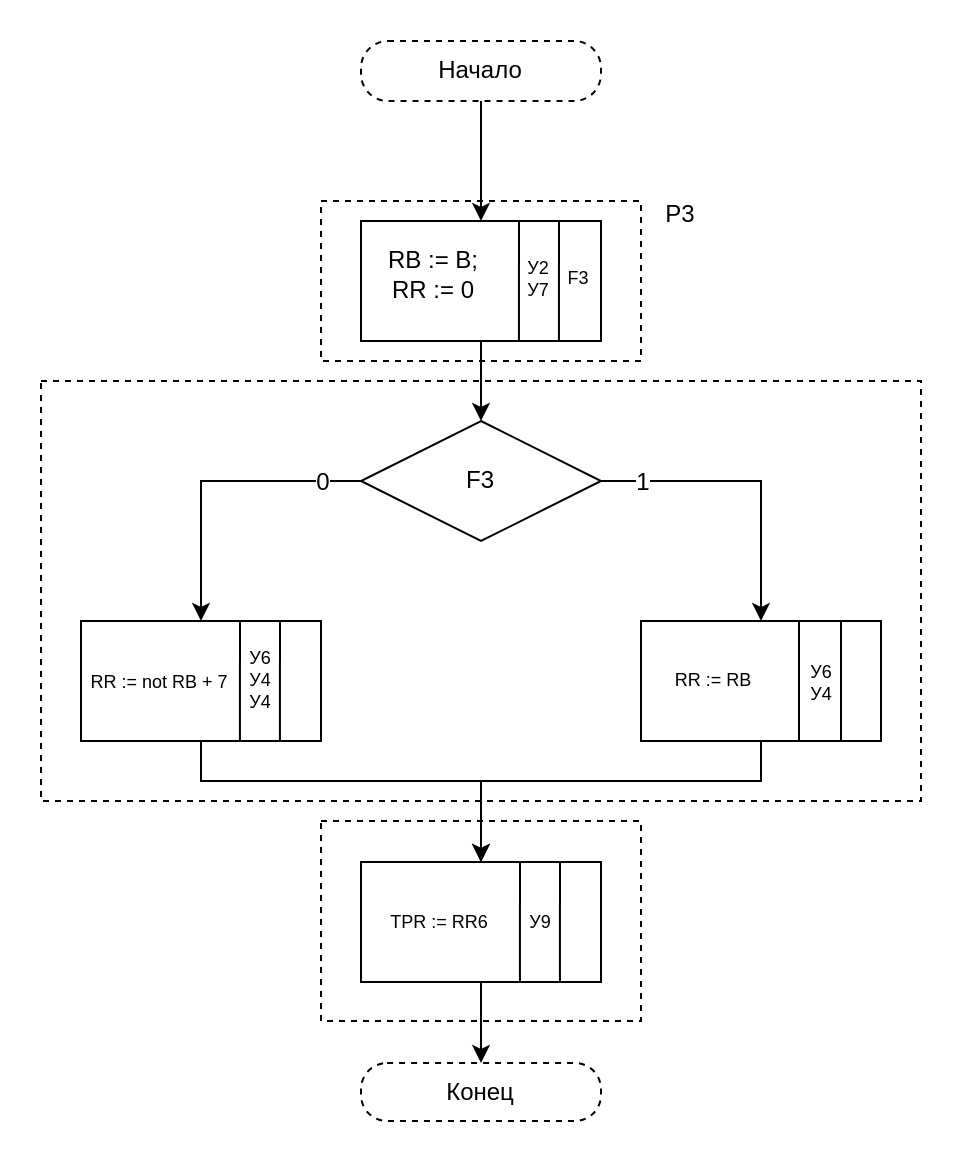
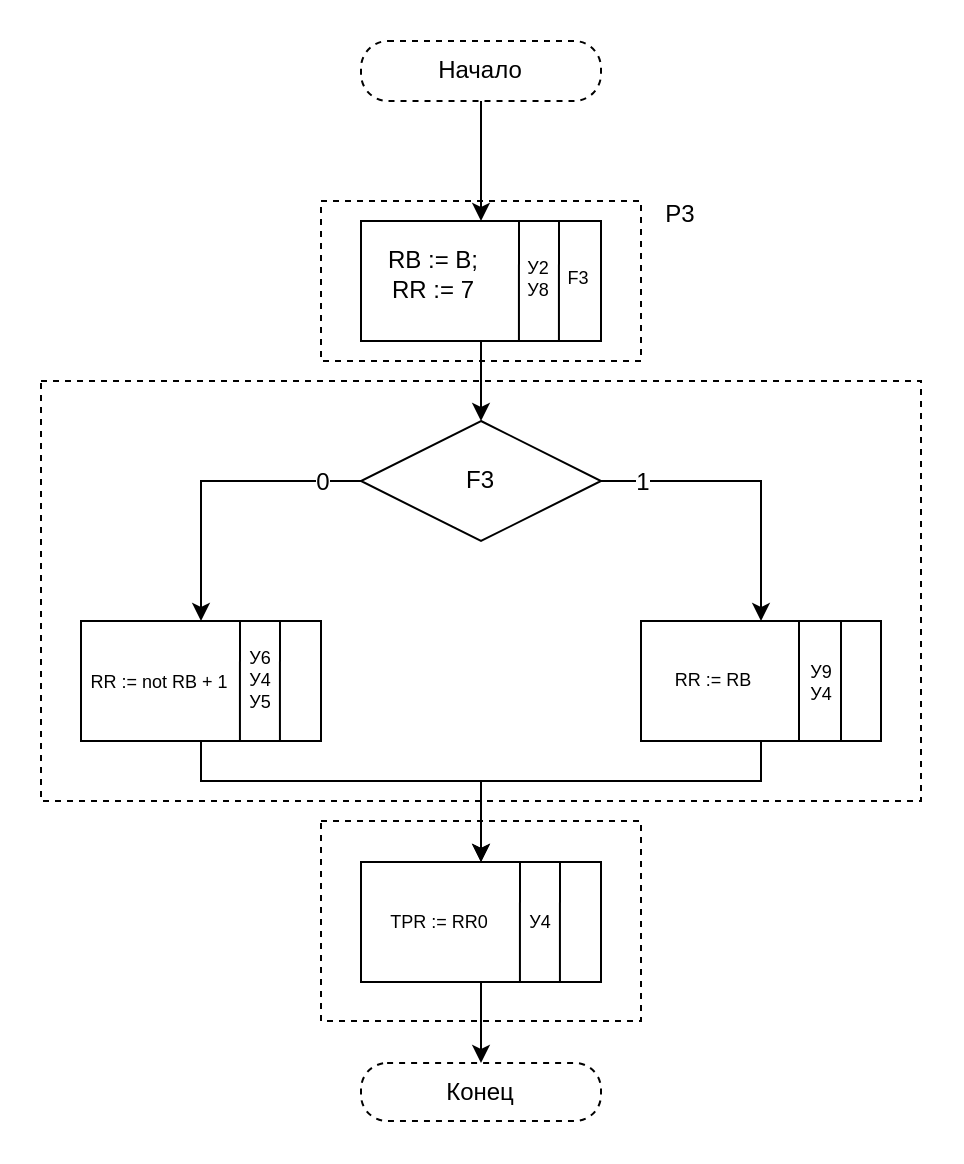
node "RB := B; RR := 0": label "RB := B; RR := 0" -> "RB := B; RR := 7"
node "У2 У7": label "У2 У7" -> "У2 У8"
node "У6 У4 У4": label "У6 У4 У4" -> "У6 У4 У5"
node "RR := not RB + 7": label "RR := not RB + 7" -> "RR := not RB + 1"
node "У6 У4": label "У6 У4" -> "У9 У4"
node "TPR := RR6": label "TPR := RR6" -> "TPR := RR0"
node "У9": label "У9" -> "У4"
